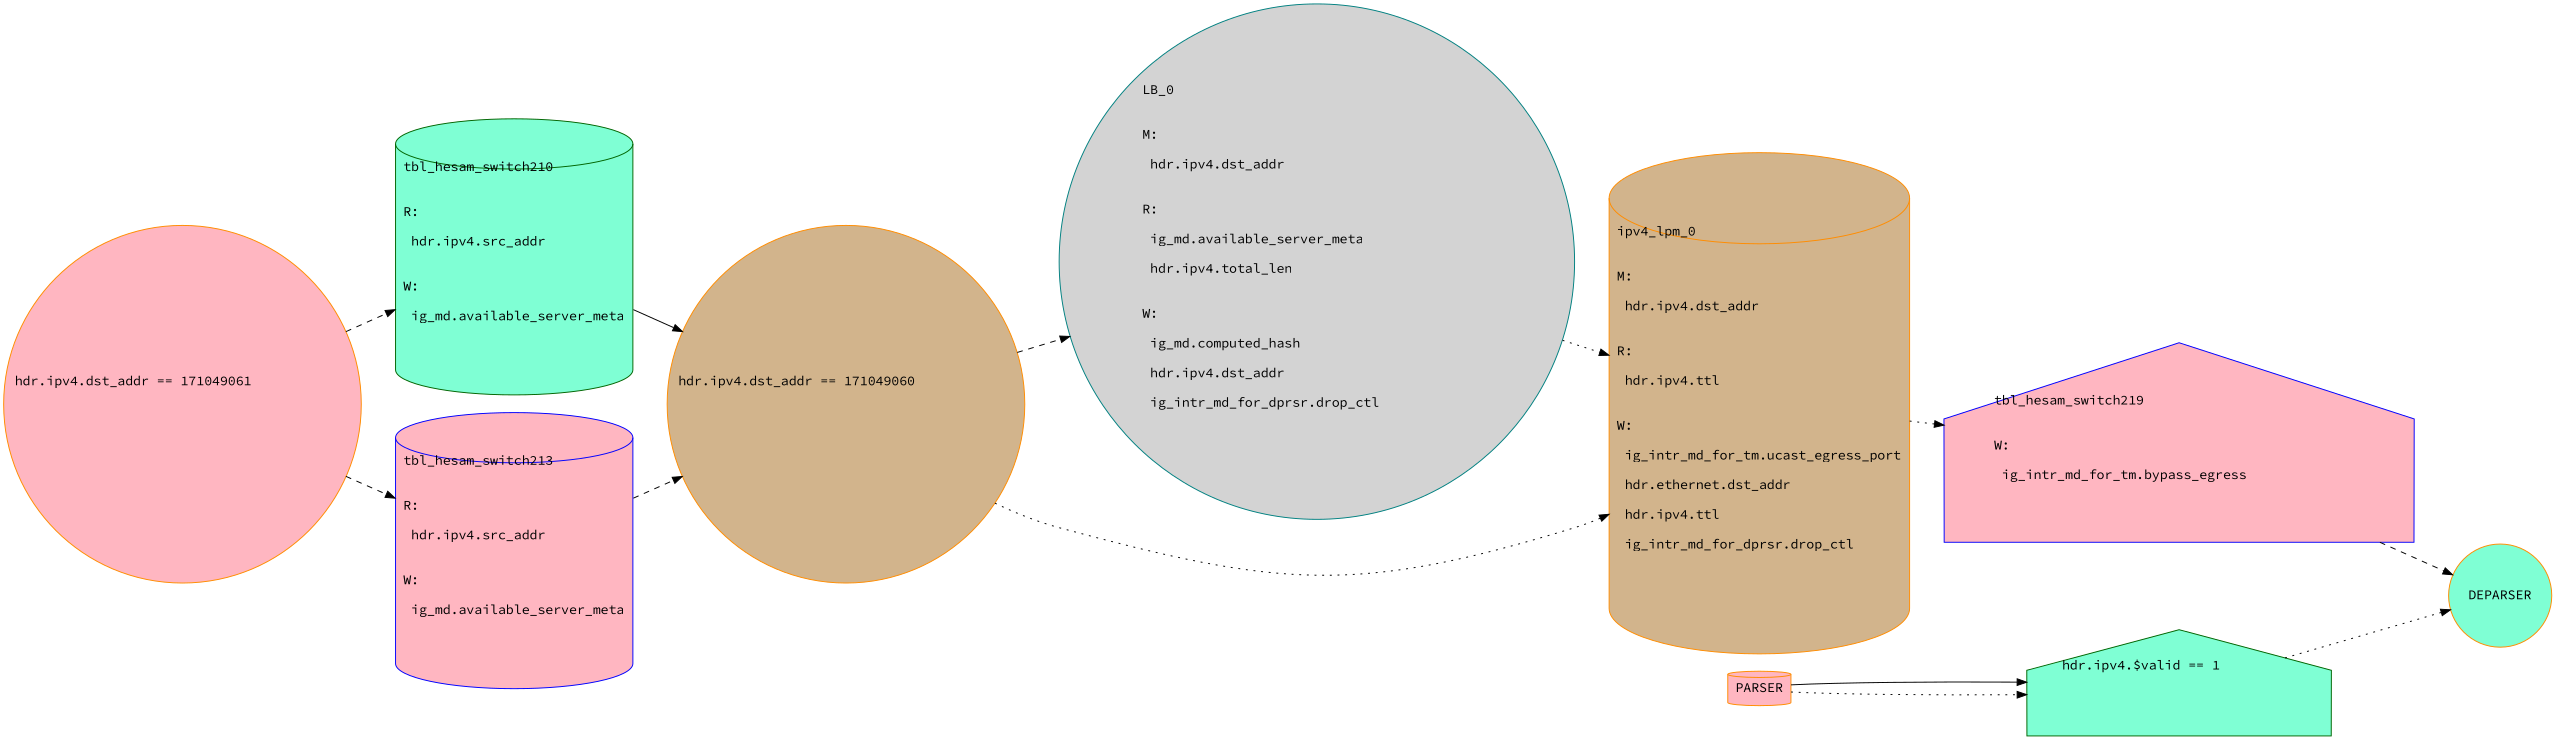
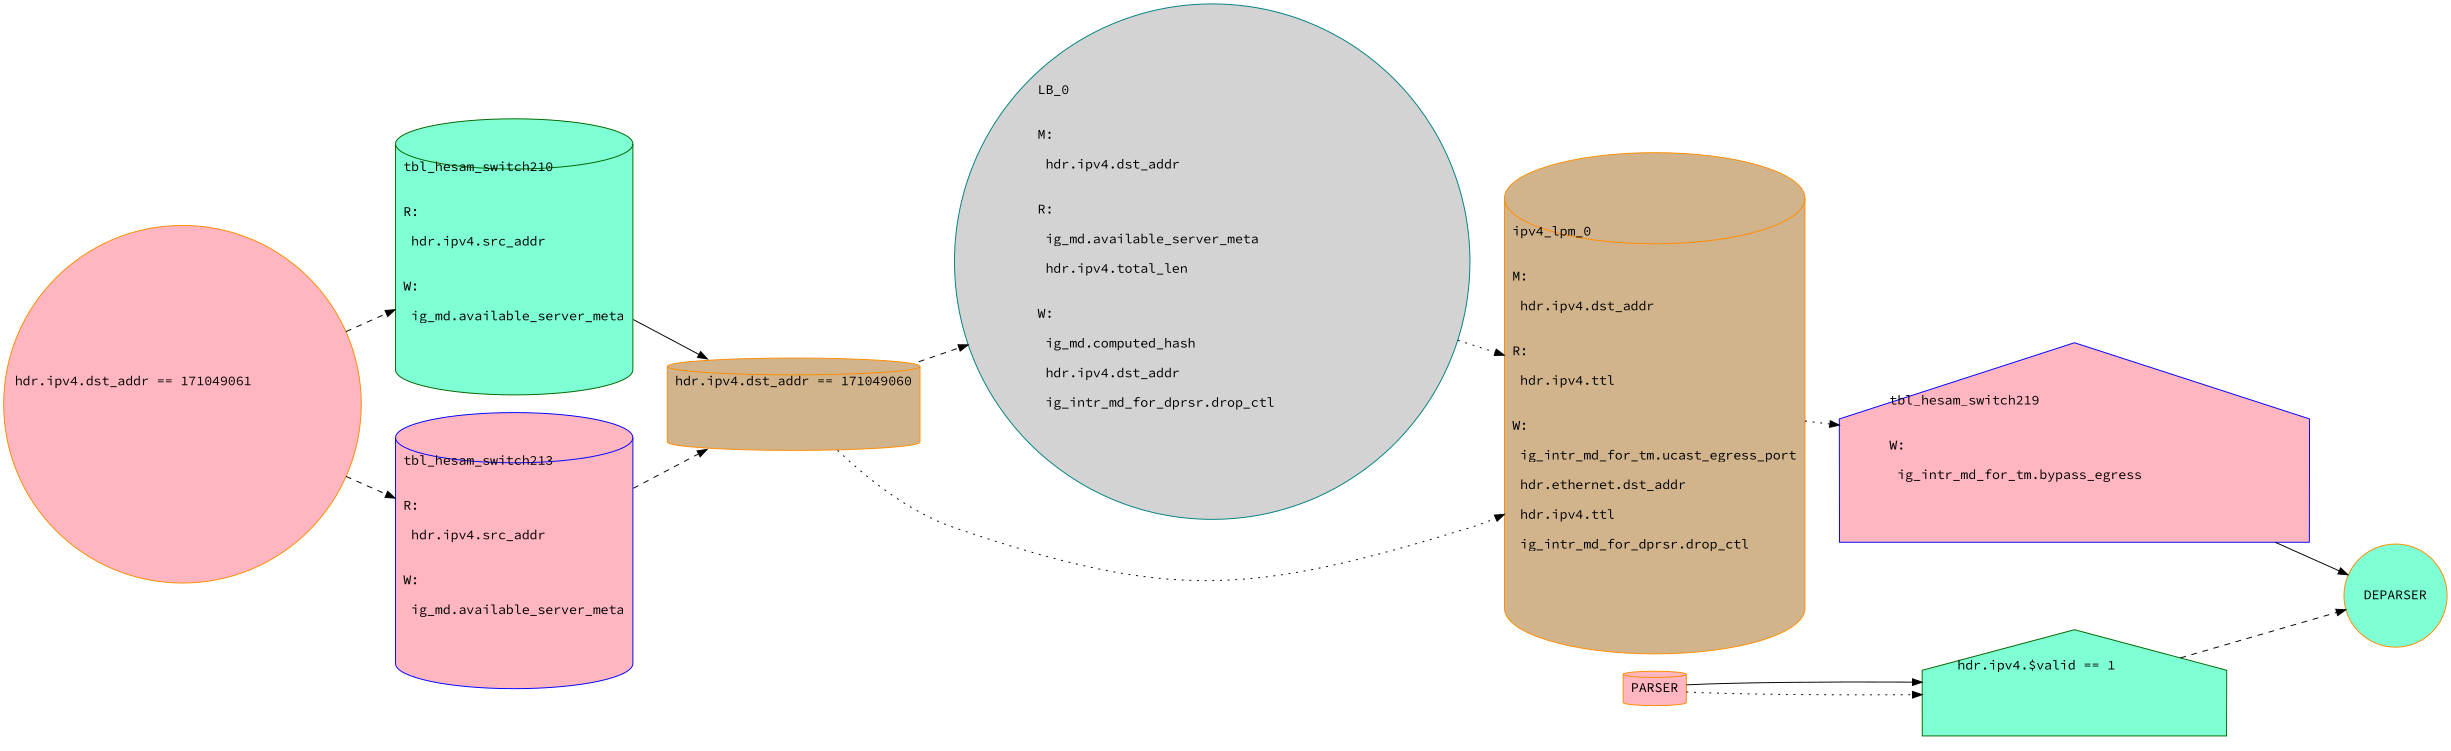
node "hdr.ipv4.dst_addr == 171049060": shape circle -> cylinder
edge "tbl_hesam_switch219 W: ig_intr_md_for_tm.bypass_egress" -> "DEPARSER": style dashed -> solid
edge "hdr.ipv4.$valid == 1" -> "DEPARSER": style dotted -> dashed
